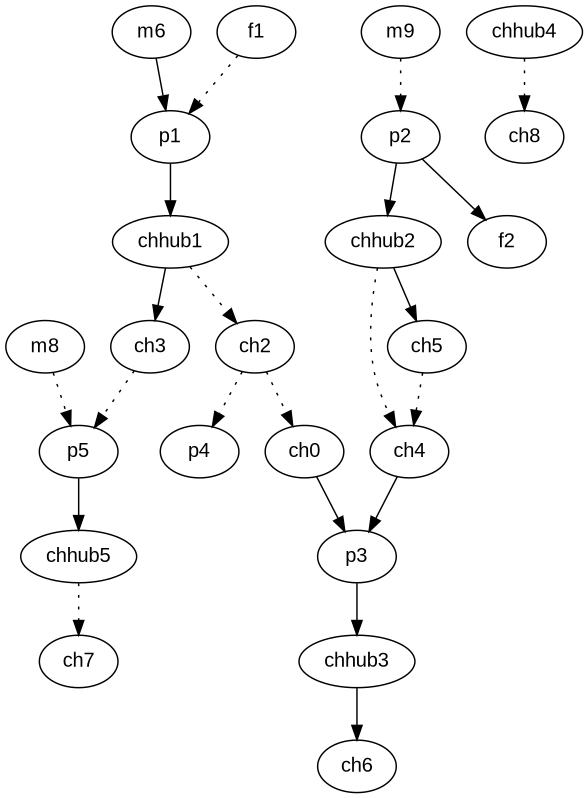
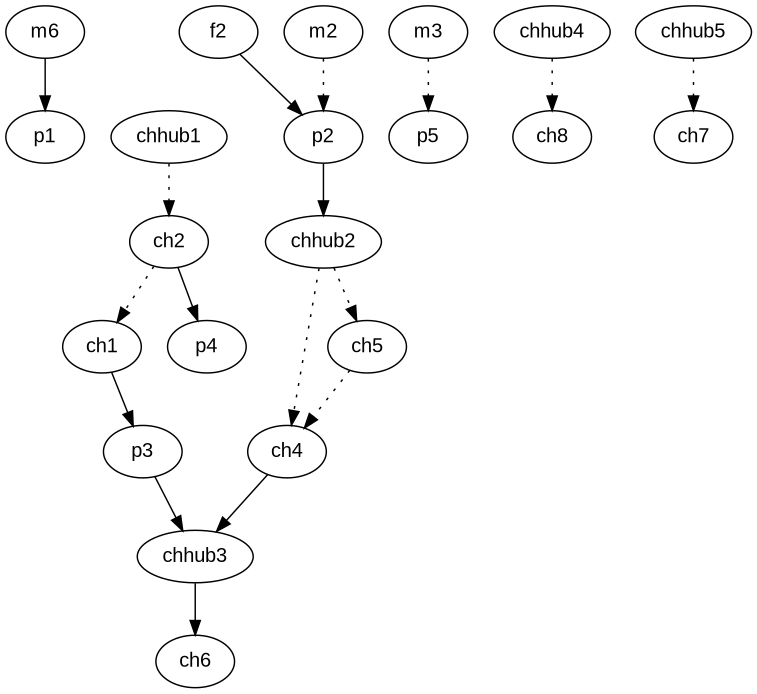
node "f1": removed
node "m9": label "m9" -> "m2"
edge "p1" -> "chhub1": removed
edge "p2" -> "f2": reversed
edge "chhub2" -> "ch5": style solid -> dotted
node "m8": label "m8" -> "m3"
node "ch3": removed
edge "ch2" -> "p4": style dotted -> solid
node "ch0": label "ch0" -> "ch1"
edge "p5" -> "chhub5": removed
edge "ch4" -> "p3": now "ch4" -> "chhub3"
